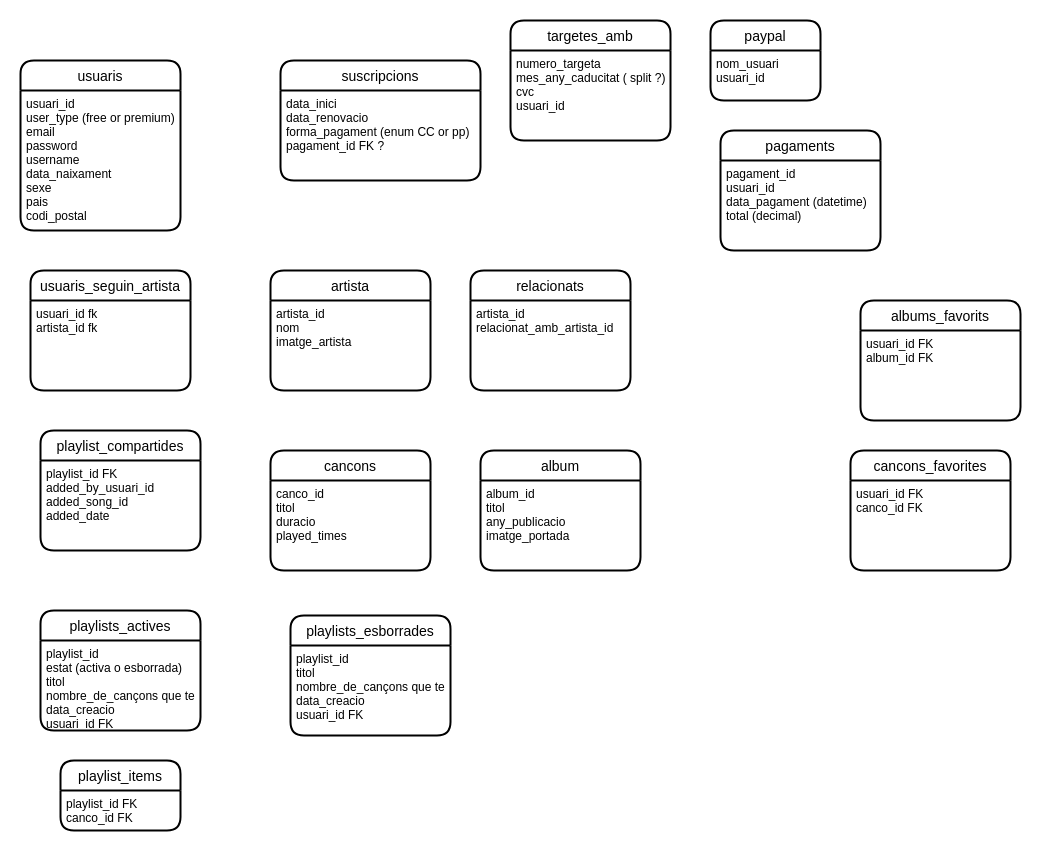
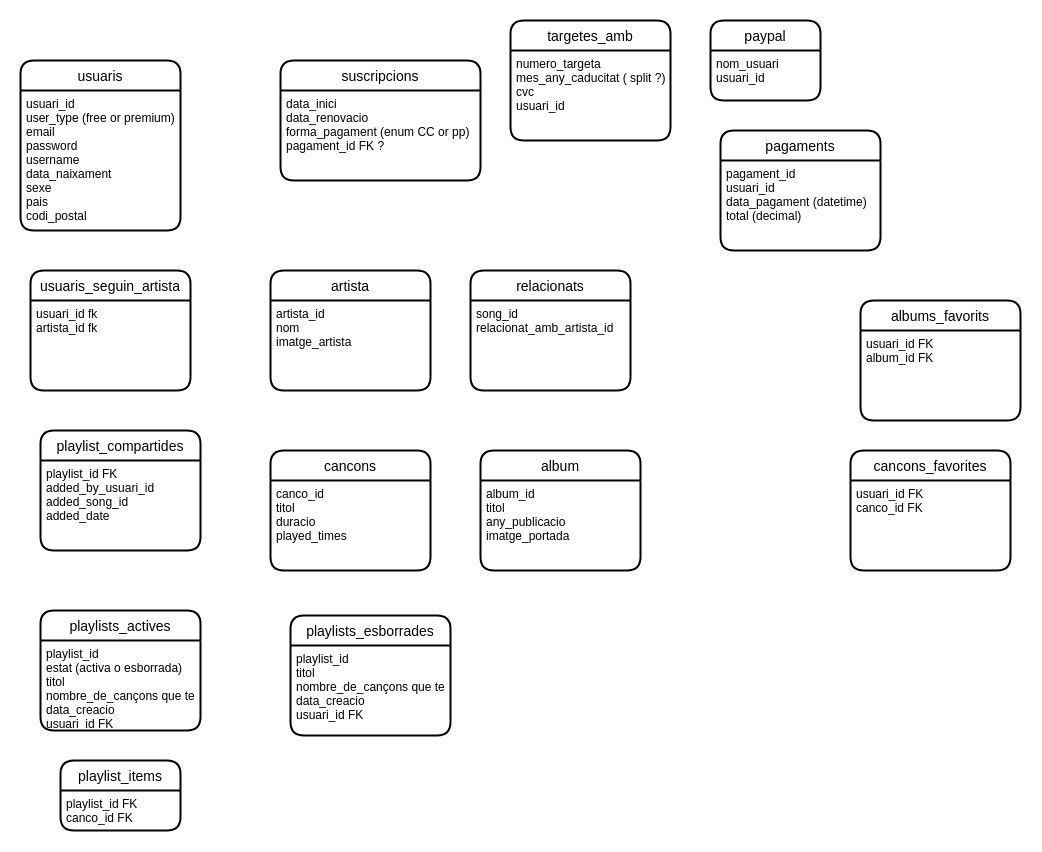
node "artista_id relacionat_amb_artista_id": label "artista_id relacionat_amb_artista_id" -> "song_id relacionat_amb_artista_id"
